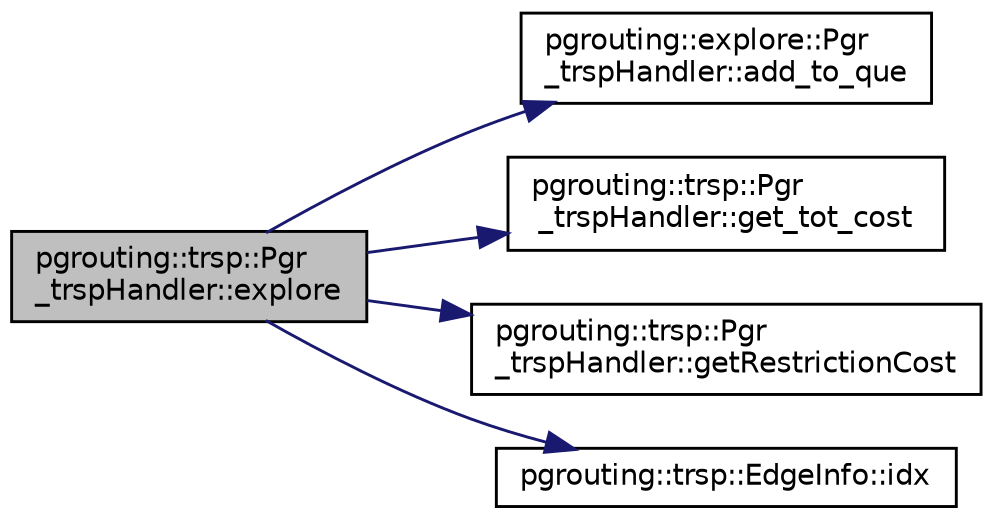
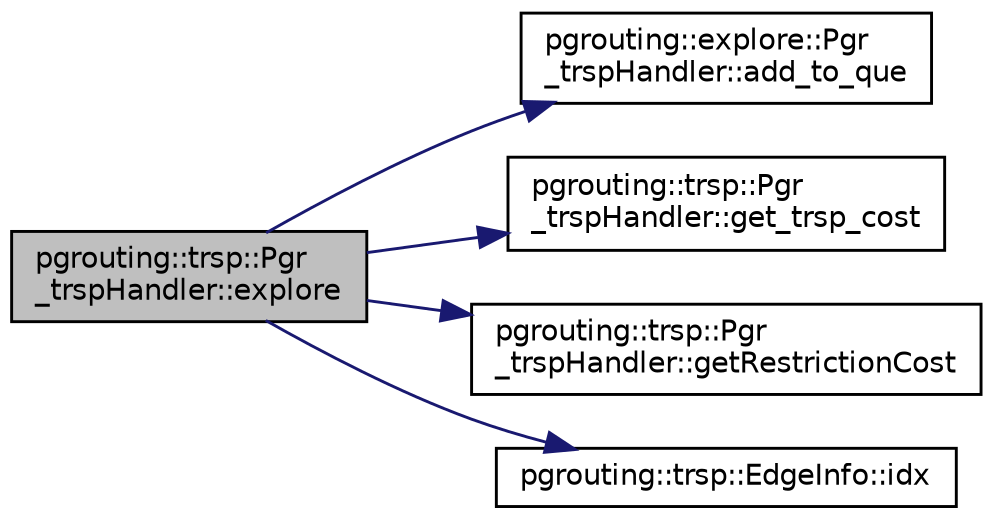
node "pgrouting::trsp::Pgr _trspHandler::get_tot_cost": label "pgrouting::trsp::Pgr _trspHandler::get_tot_cost" -> "pgrouting::trsp::Pgr _trspHandler::get_trsp_cost"
